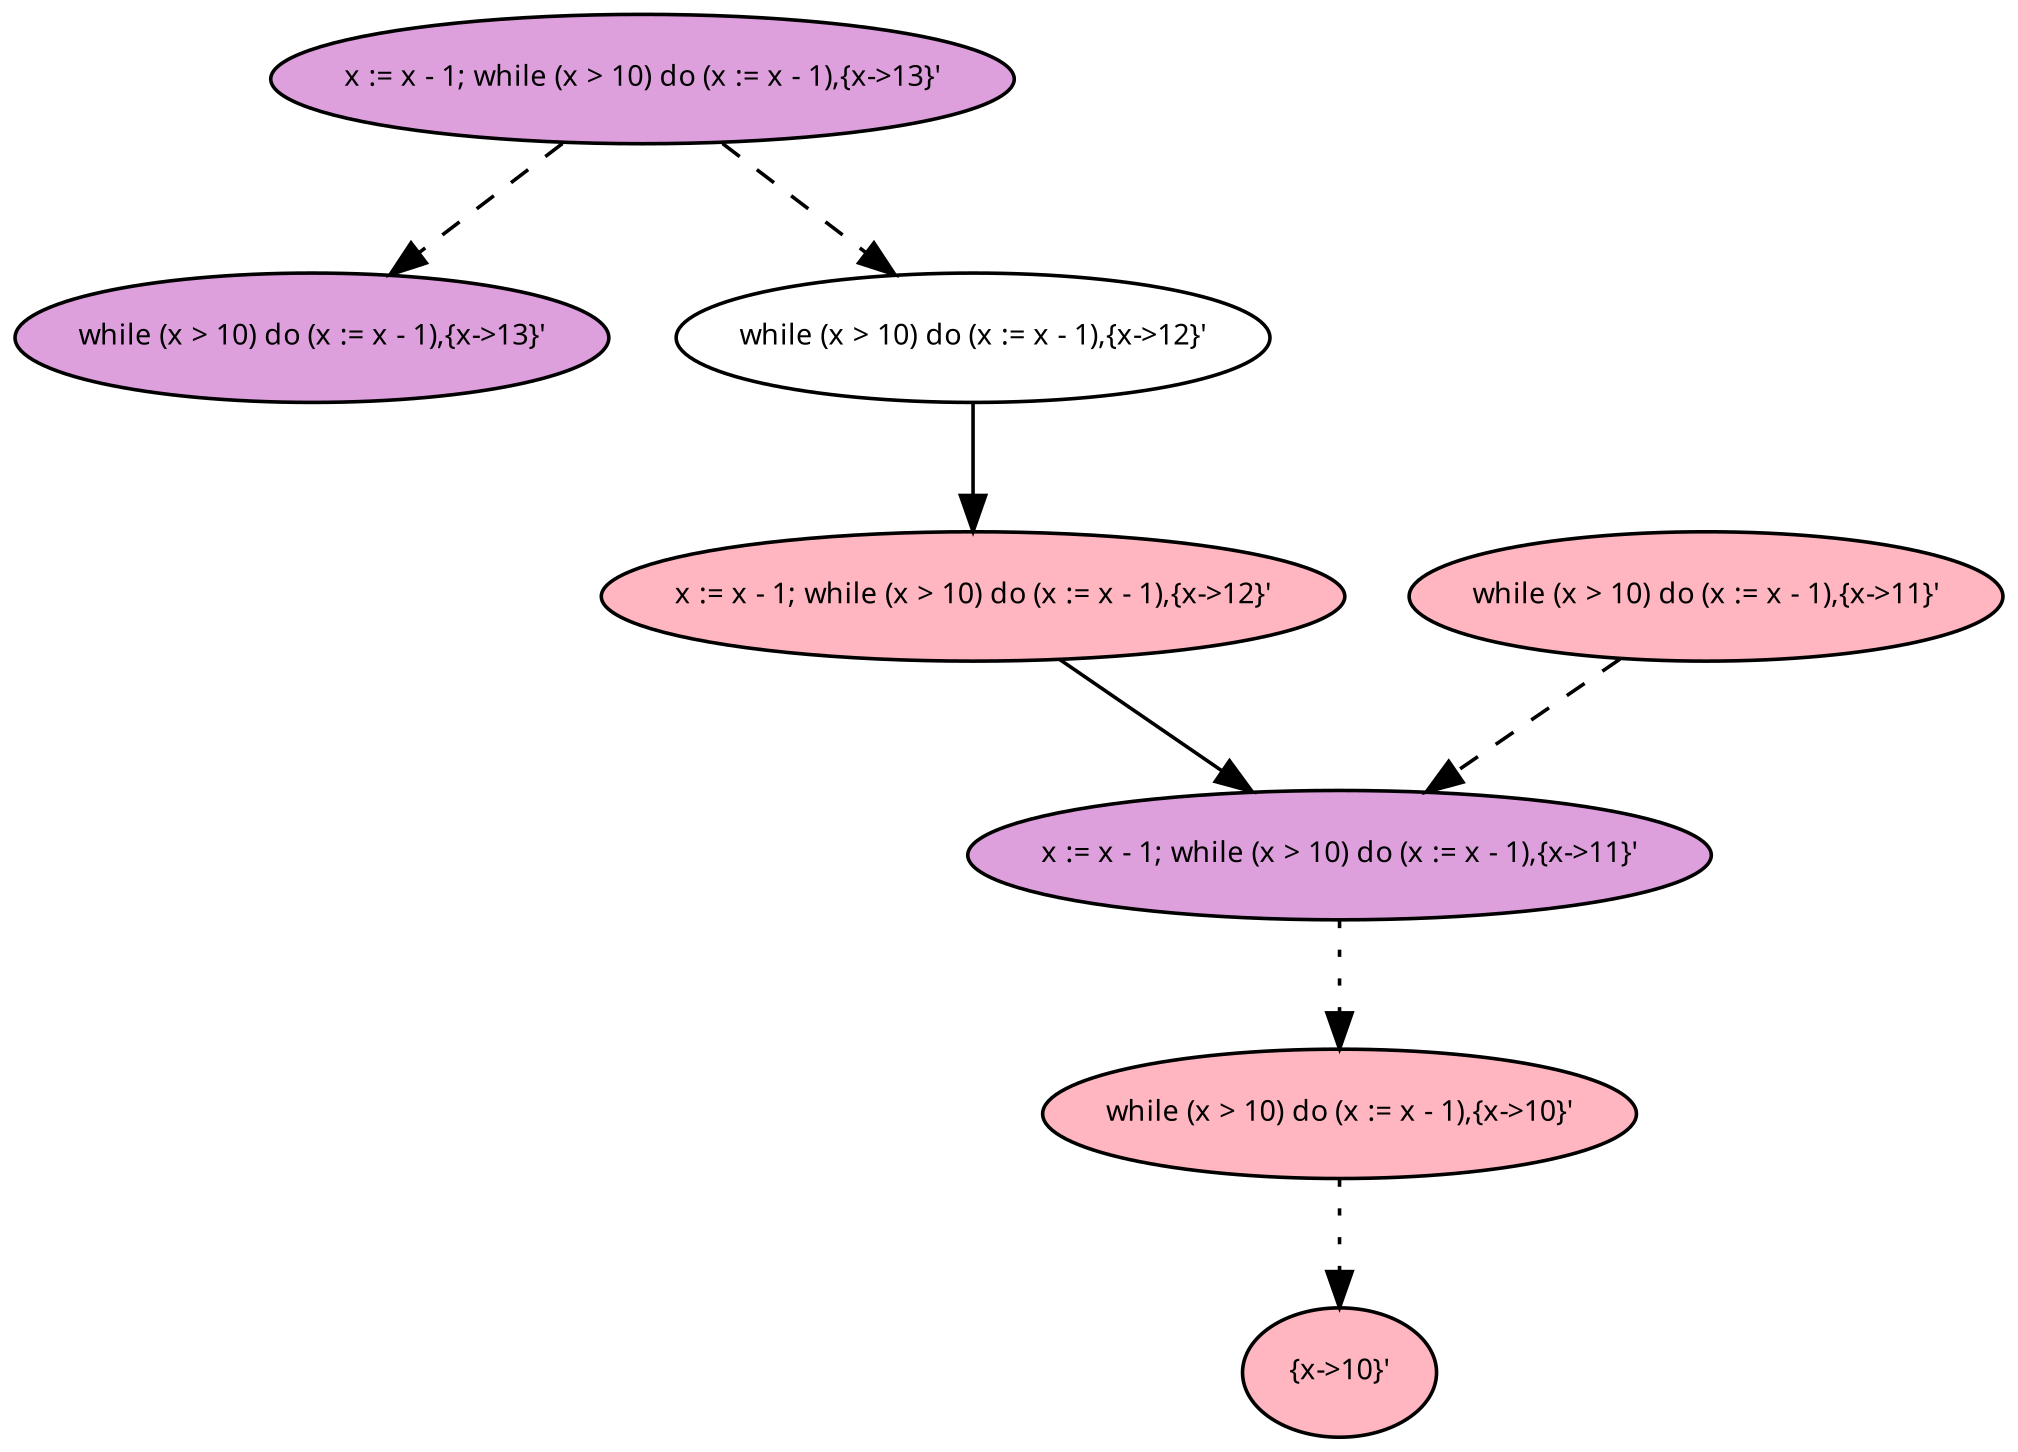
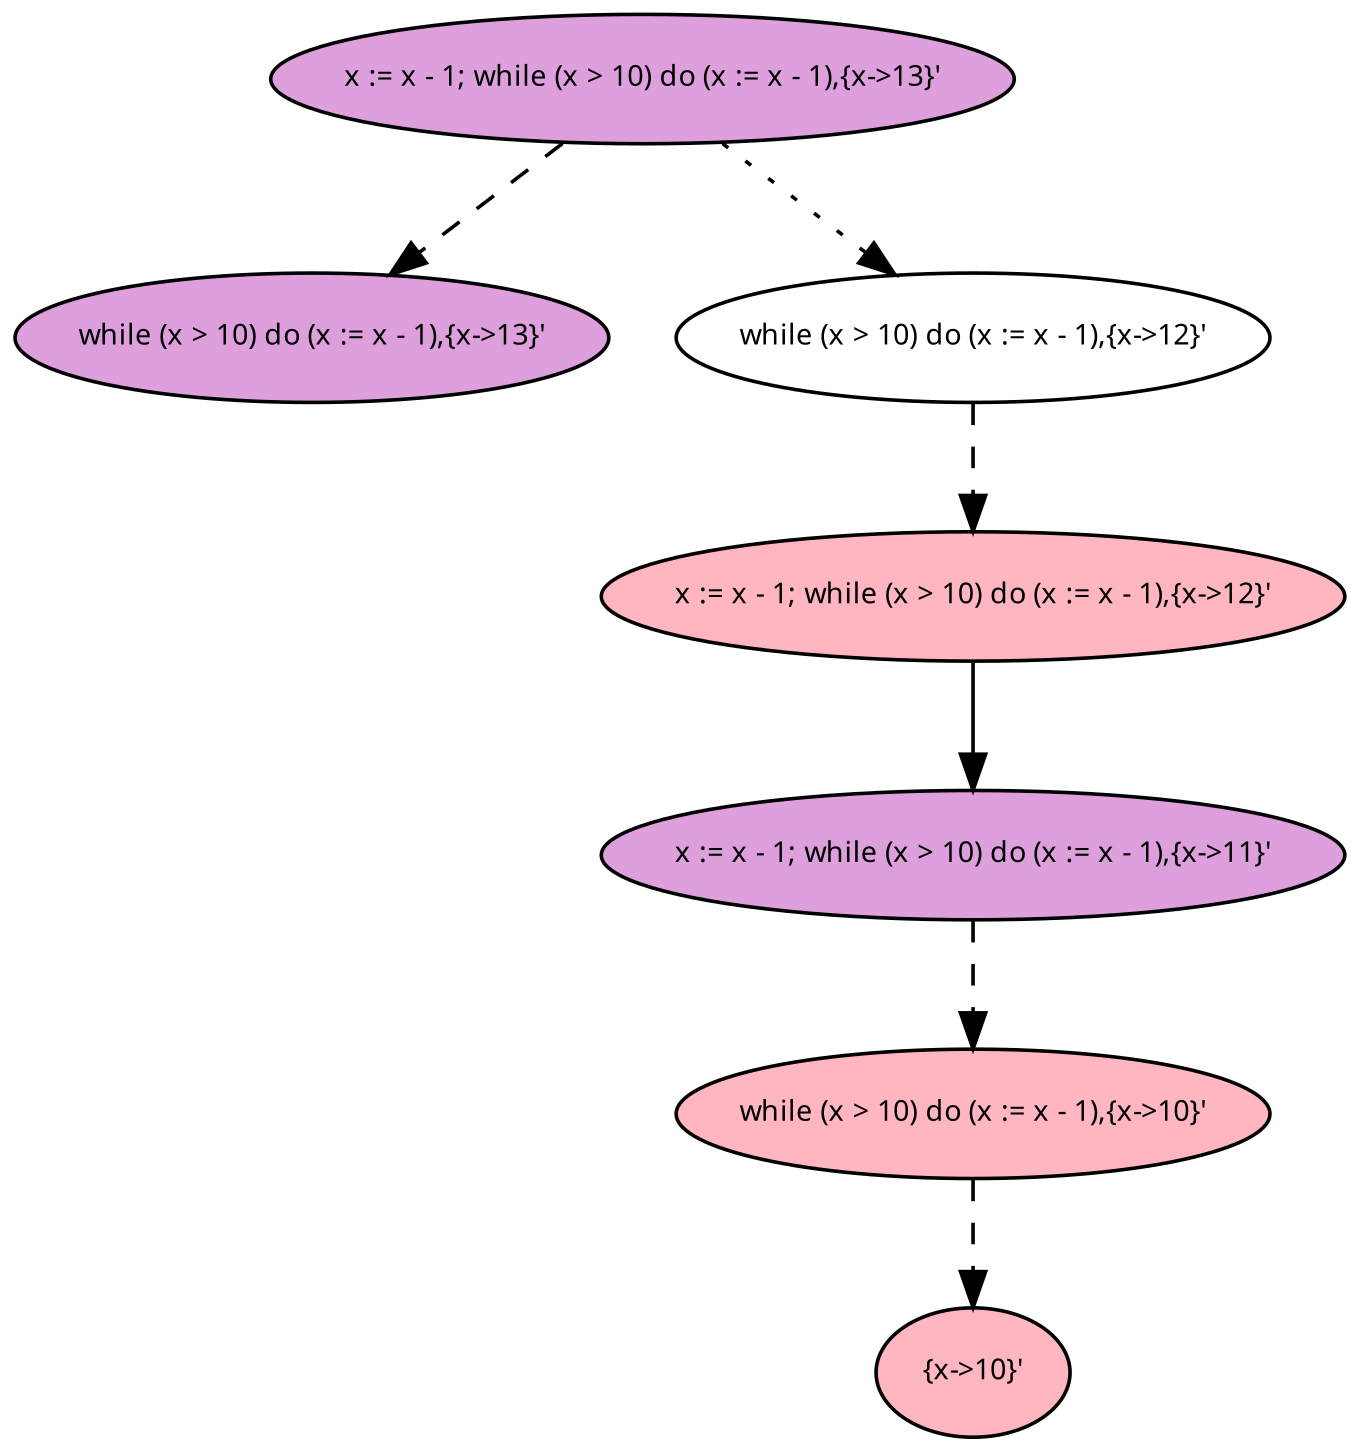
edge "x := x - 1; while (x > 10) do (x := x - 1),{x->13}'" -> "while (x > 10) do (x := x - 1),{x->12}'": style dashed -> dotted
edge "while (x > 10) do (x := x - 1),{x->12}'" -> "x := x - 1; while (x > 10) do (x := x - 1),{x->12}'": style solid -> dashed
node "while (x > 10) do (x := x - 1),{x->11}'": removed
edge "x := x - 1; while (x > 10) do (x := x - 1),{x->11}'" -> "while (x > 10) do (x := x - 1),{x->10}'": style dotted -> dashed
edge "while (x > 10) do (x := x - 1),{x->10}'" -> "{x->10}'": style dotted -> dashed
